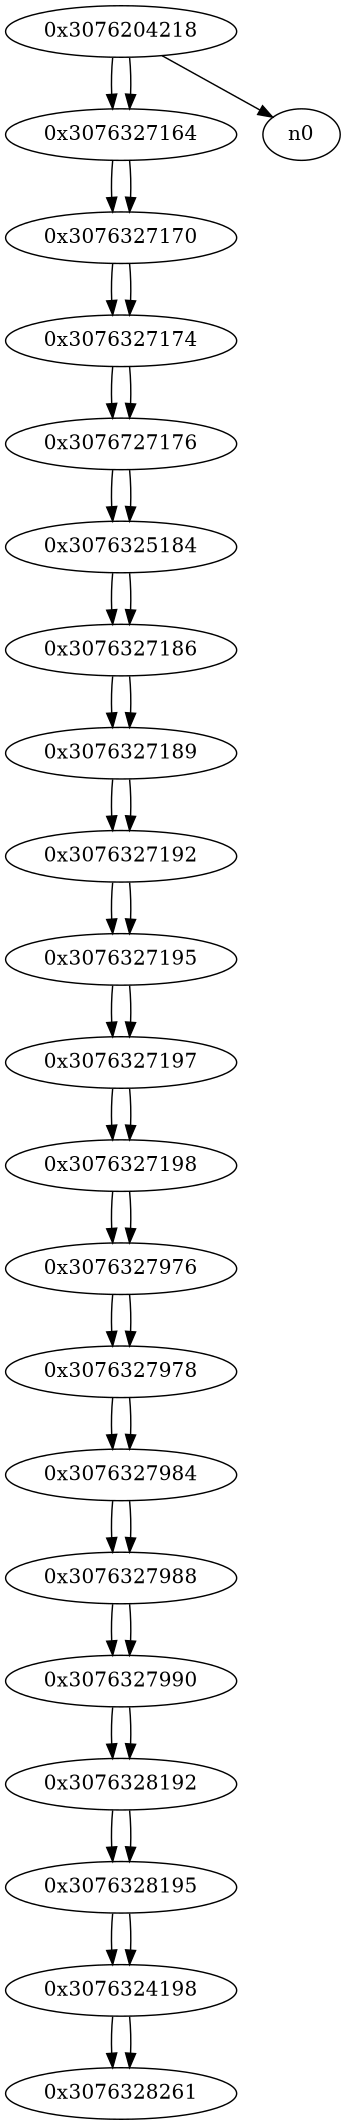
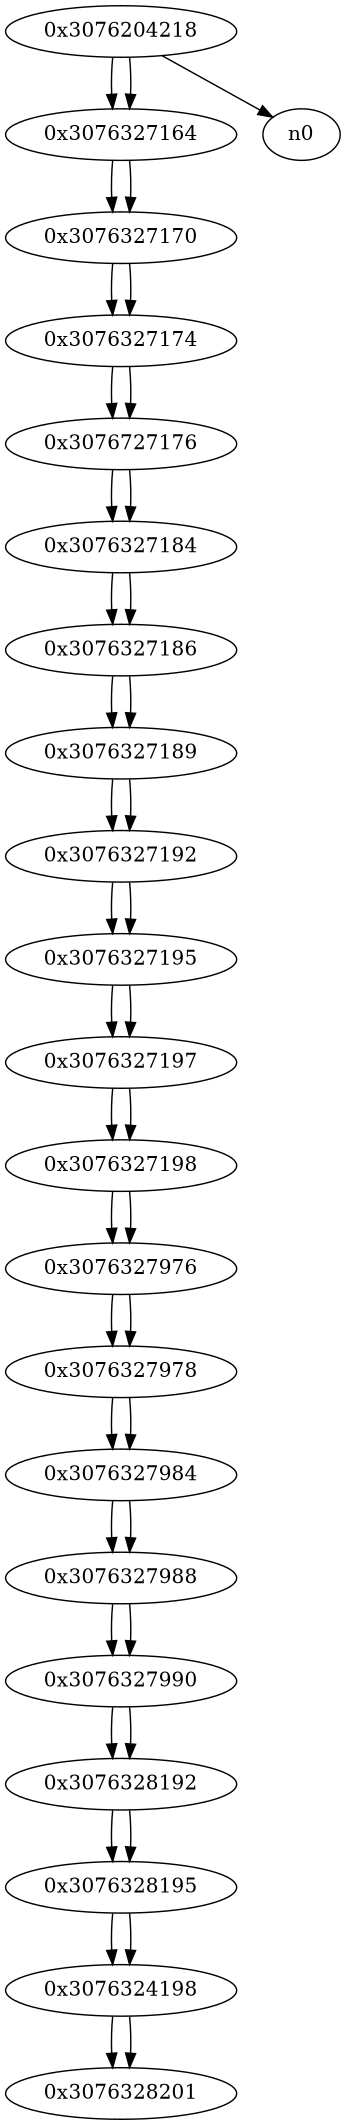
node "0x3076325184": label "0x3076325184" -> "0x3076327184"
node "0x3076328261": label "0x3076328261" -> "0x3076328201"
